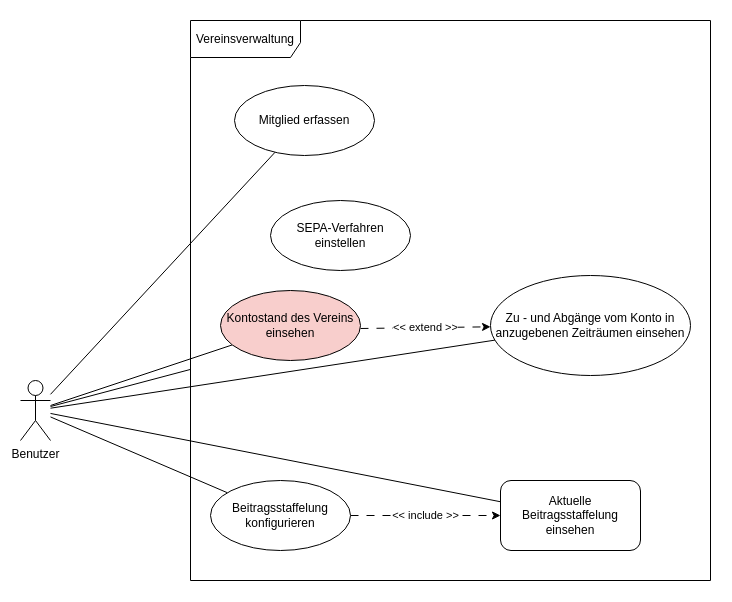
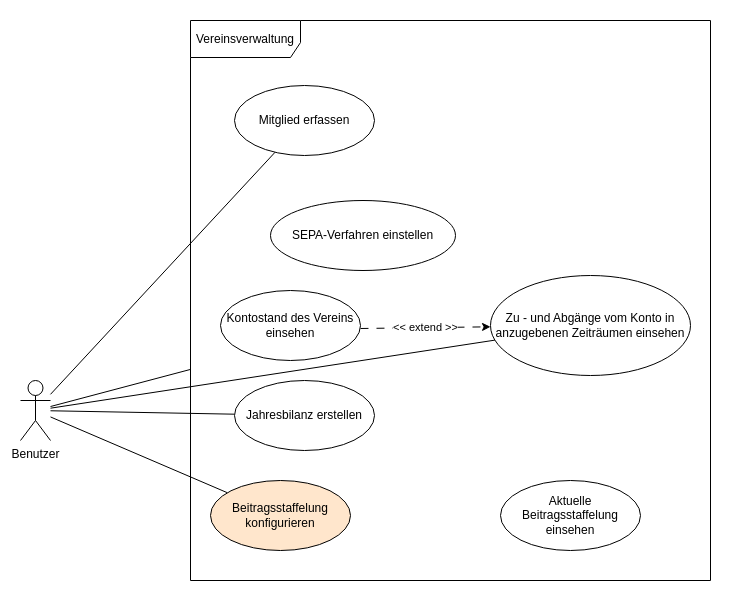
node "SEPA-Verfahren einstellen": size 140x70 -> 185x70
node "Kontostand des Vereins einsehen": fillcolor #f8cecc -> #ffffff
edge "Kontostand des Vereins einsehen" -- "Benutzer": removed
edge "Benutzer" -- "Jahresbilanz erstellen": added
node "Jahresbilanz erstellen": added
edge "Benutzer" -- "Aktuelle Beitragsstaffelung einsehen": removed
node "Beitragsstaffelung konfigurieren": fillcolor #ffffff -> #ffe6cc
edge "Beitragsstaffelung konfigurieren" -> "Aktuelle Beitragsstaffelung einsehen": removed, label "<< include >>"
node "Aktuelle Beitragsstaffelung einsehen": shape rounded rectangle -> ellipse
